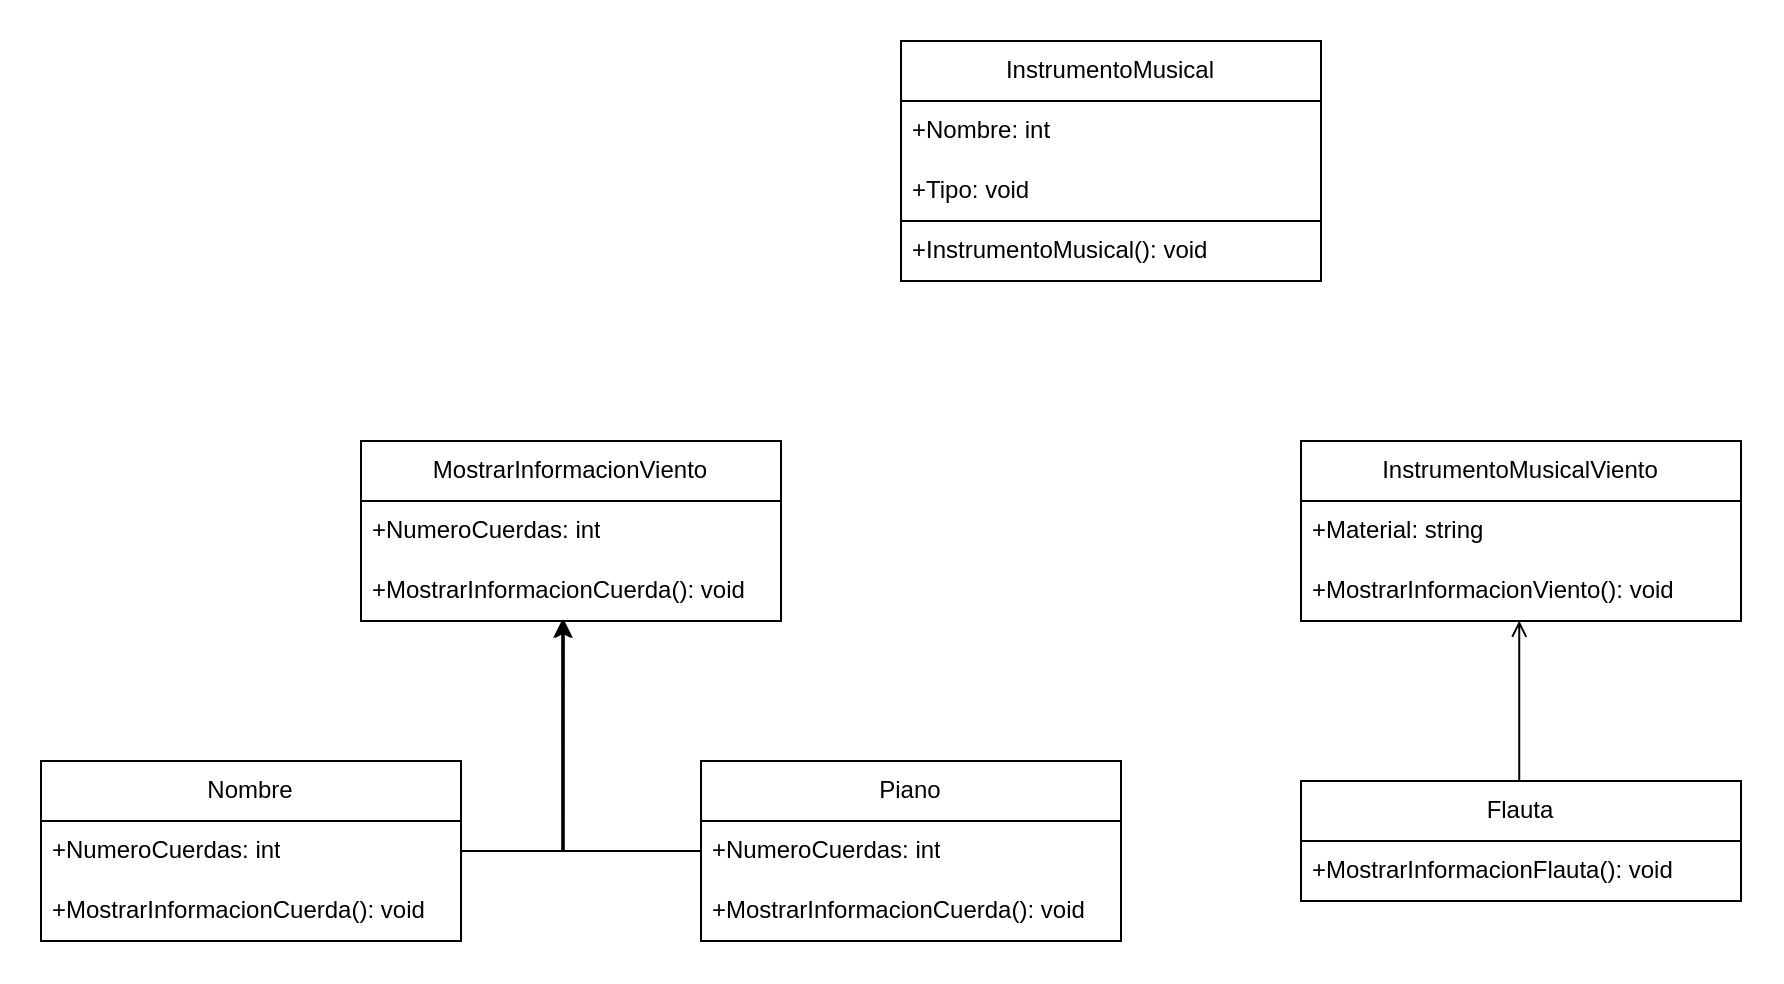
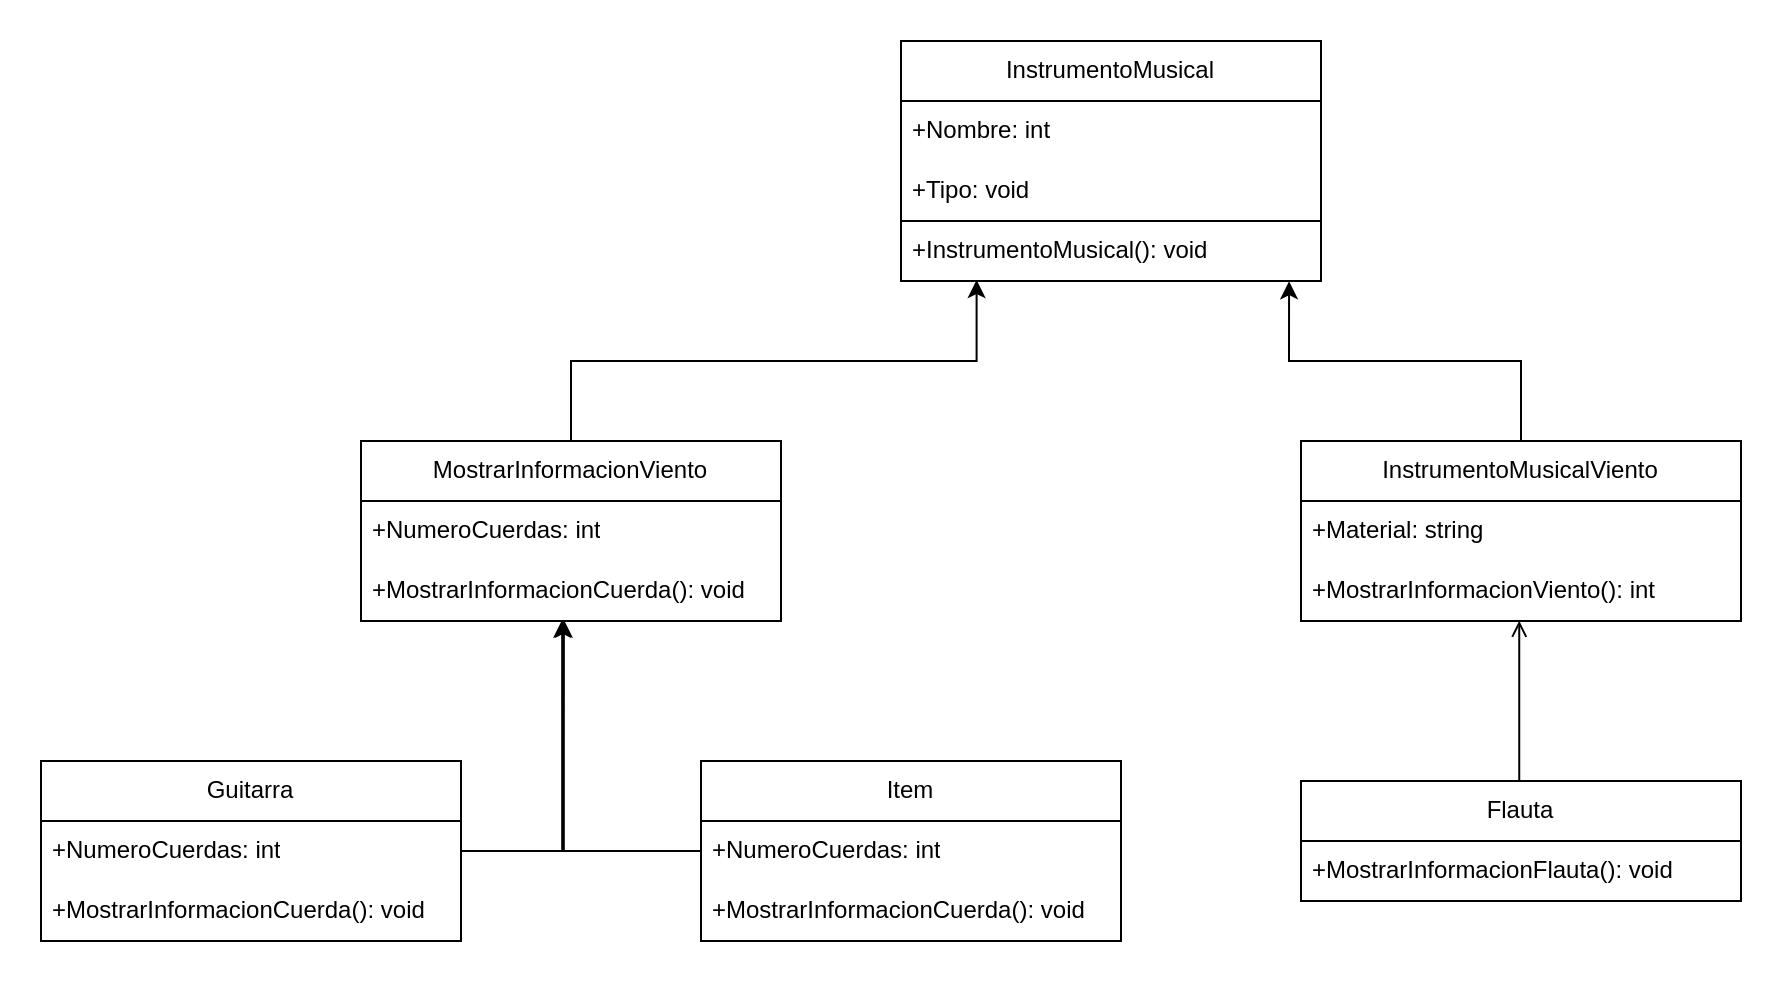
edge "MostrarInformacionViento" -> "+InstrumentoMusical(): void": added
edge "InstrumentoMusicalViento" -> "+InstrumentoMusical(): void": added
node "+MostrarInformacionViento(): void": label "+MostrarInformacionViento(): void" -> "+MostrarInformacionViento(): int"
node "Nombre": label "Nombre" -> "Guitarra"
node "Piano": label "Piano" -> "Item"
